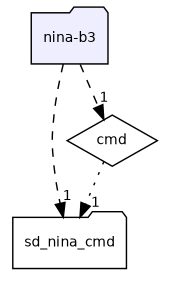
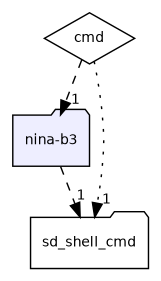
edge "nina-b3" -> "cmd": reversed
node "sd_nina_cmd": label "sd_nina_cmd" -> "sd_shell_cmd"
